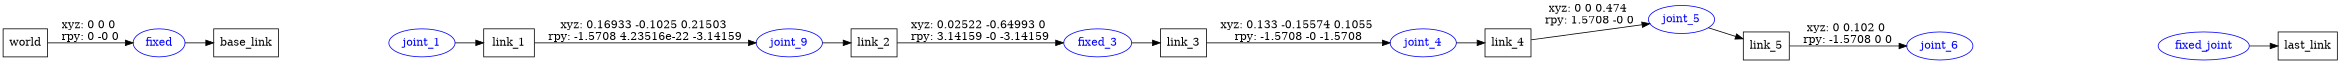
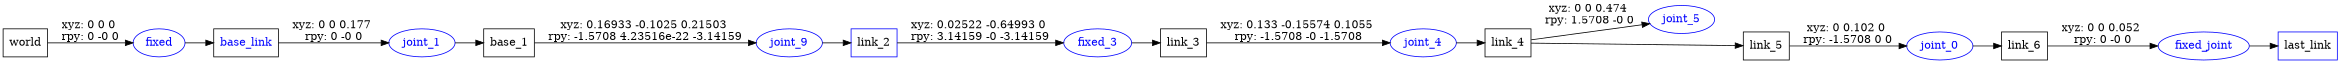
edge "joint_5" -> "link_5": now "link_4" -> "link_5"
node "base_link": fontcolor black -> blue
edge "base_link" -> "joint_1": added, label "xyz: 0 0 0.177 rpy: 0 -0 0"
node "link_1": label "link_1" -> "base_1"
node "link_2": color black -> blue
node "joint_6": label "joint_6" -> "joint_0"
node "link_6": added
node "last_link": color black -> blue
